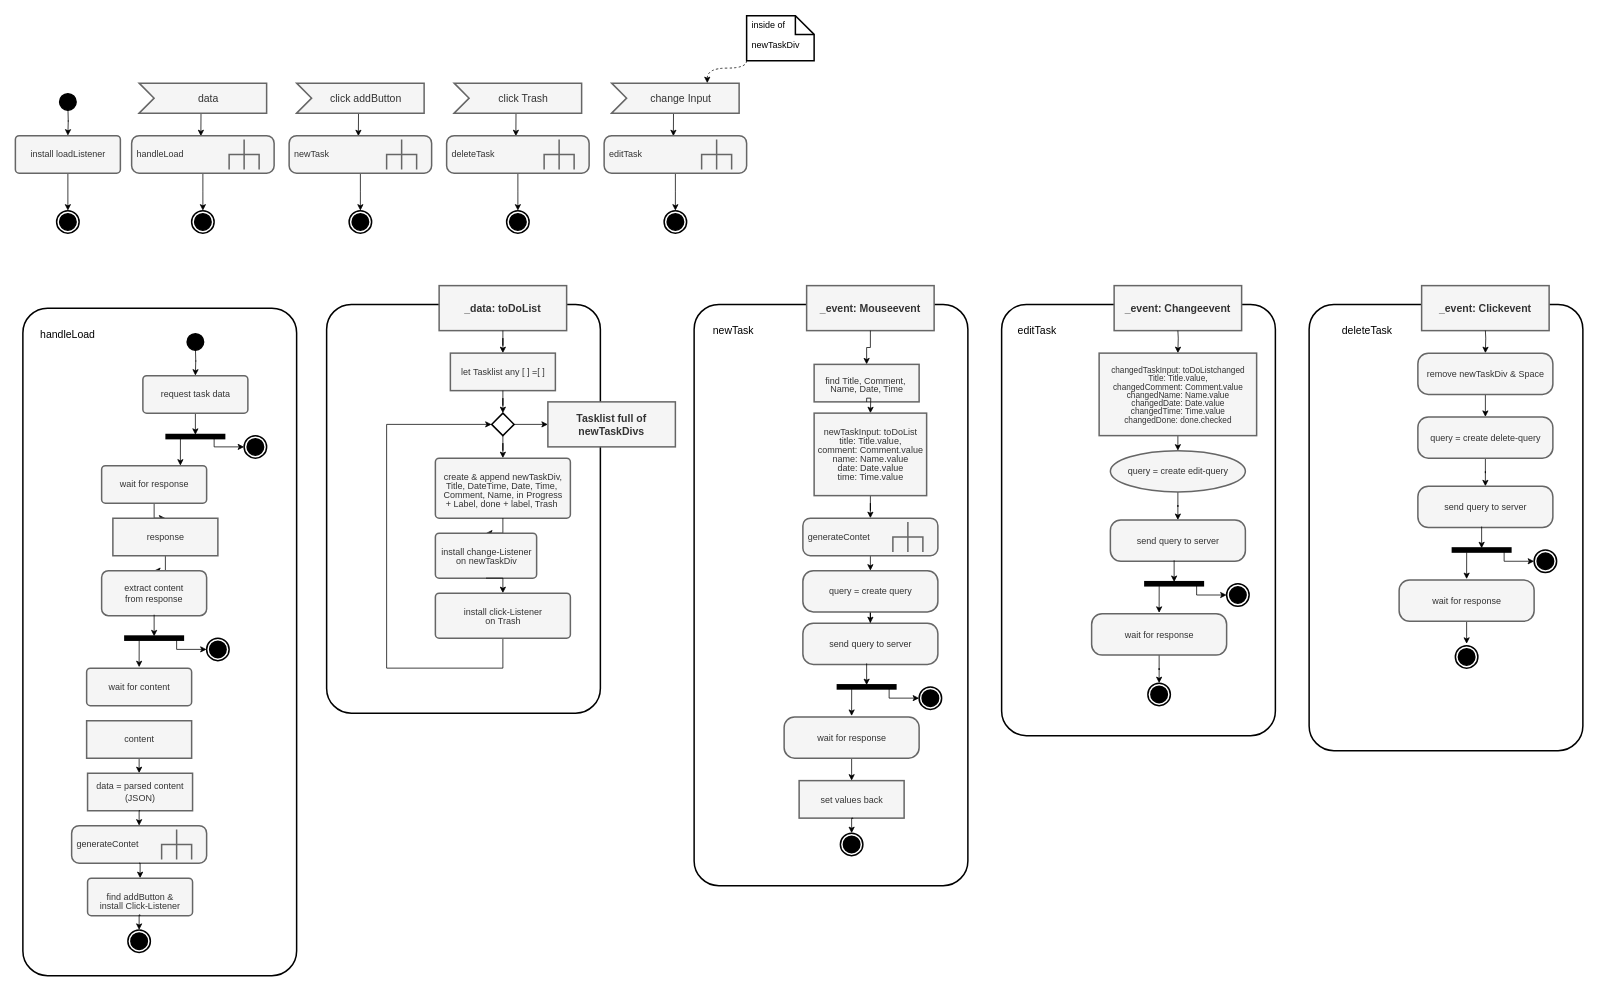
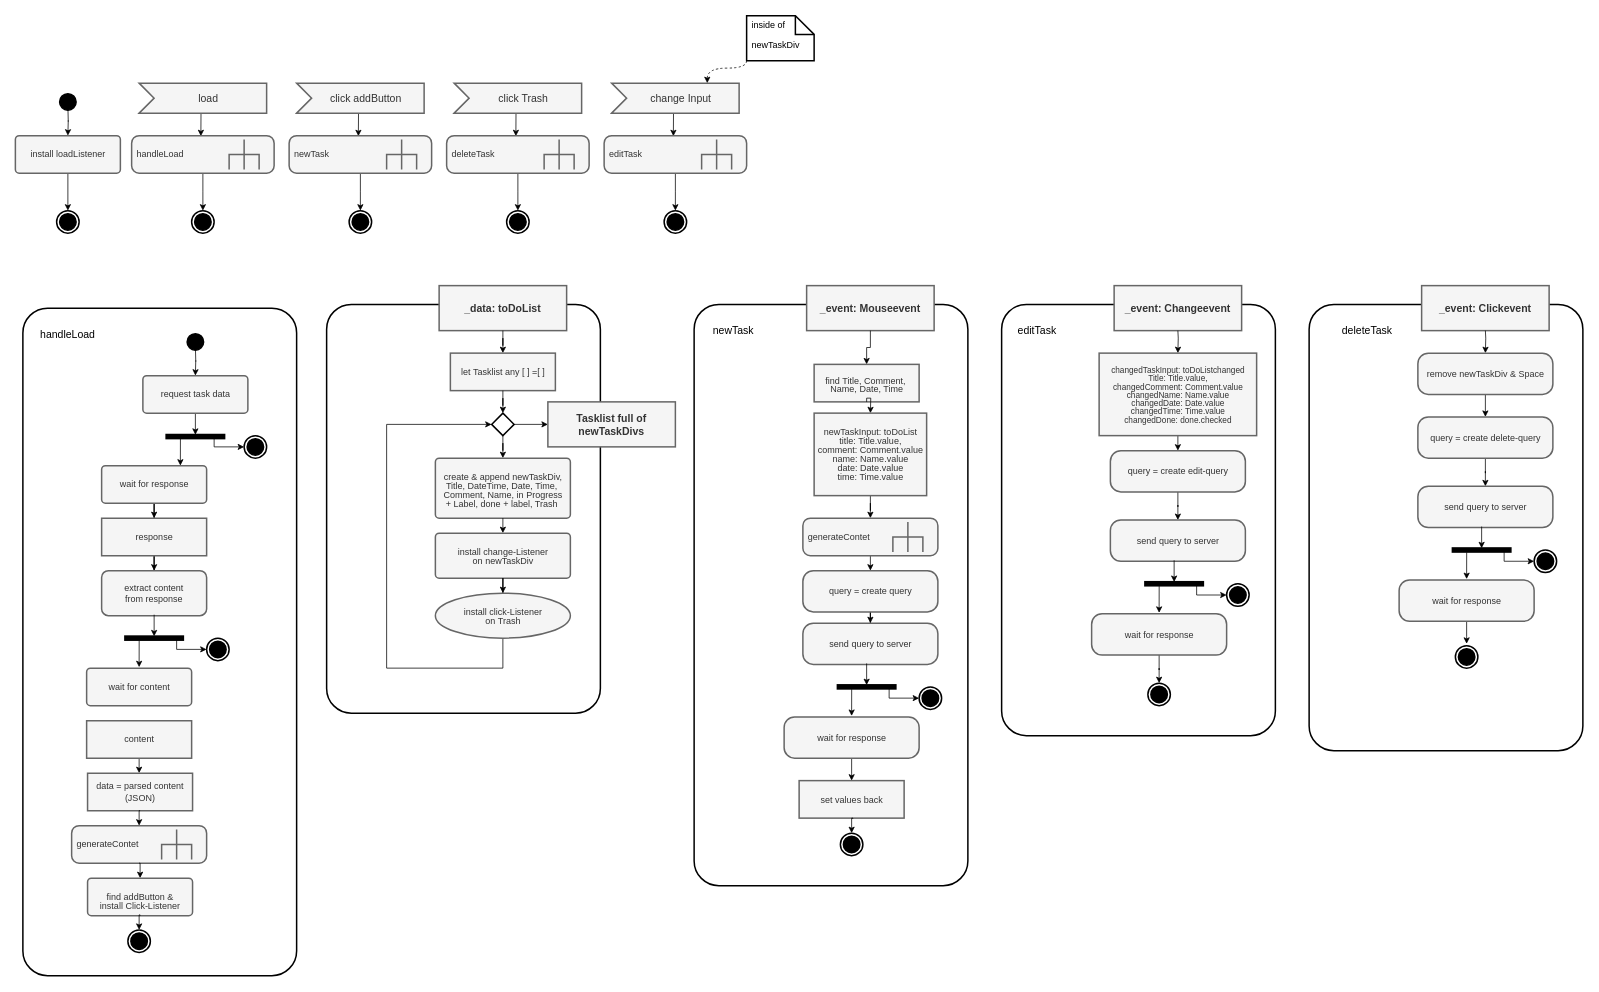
node "data": label "data" -> "load"
node "query = create edit-query": shape ellipse -> rounded rectangle
node "response": moved (165, 537) -> (154, 537)
node "install change-Listener on newTaskDiv": size 101x45 -> 135x45
node "install click-Listener on Trash": shape rounded rectangle -> ellipse
